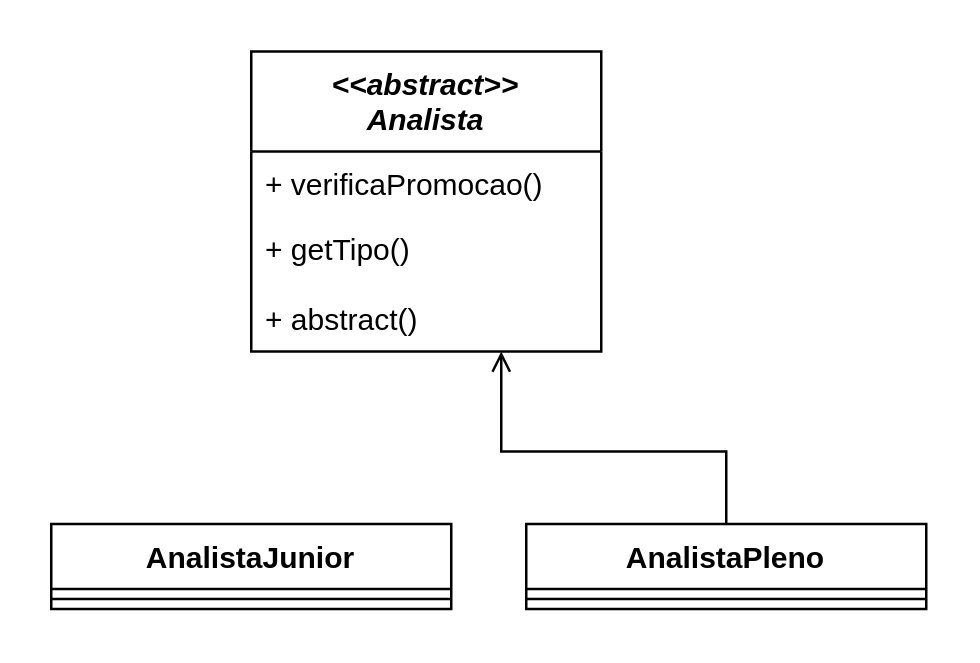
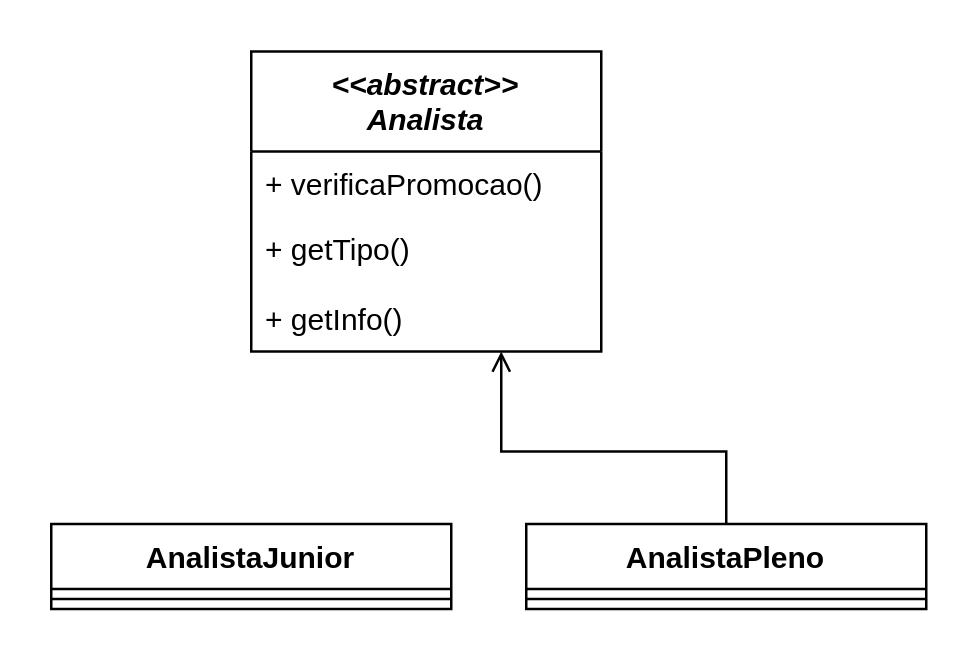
node "+ abstract()": label "+ abstract()" -> "+ getInfo()"
